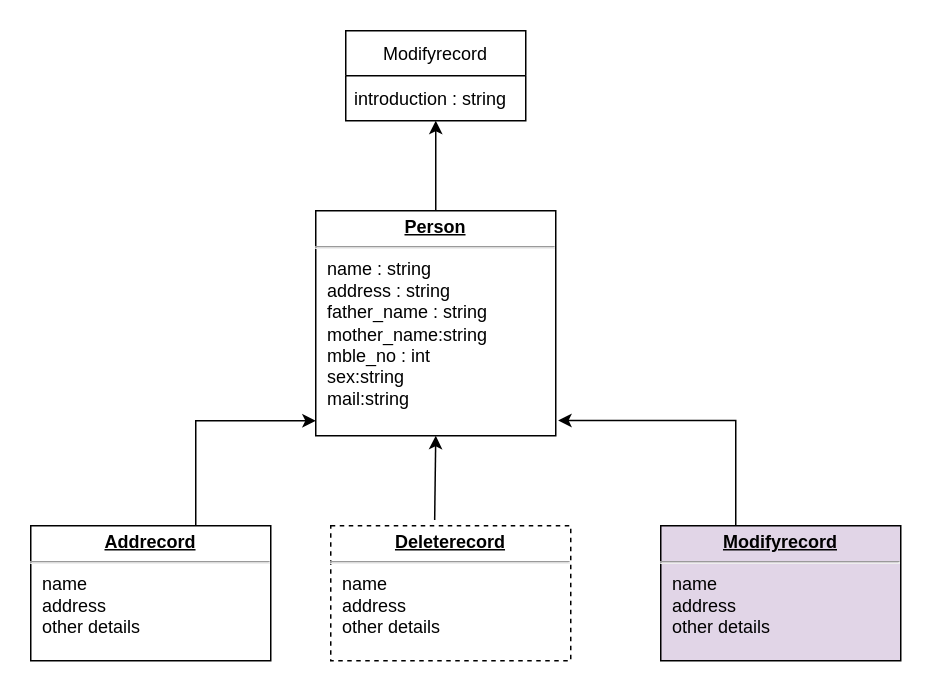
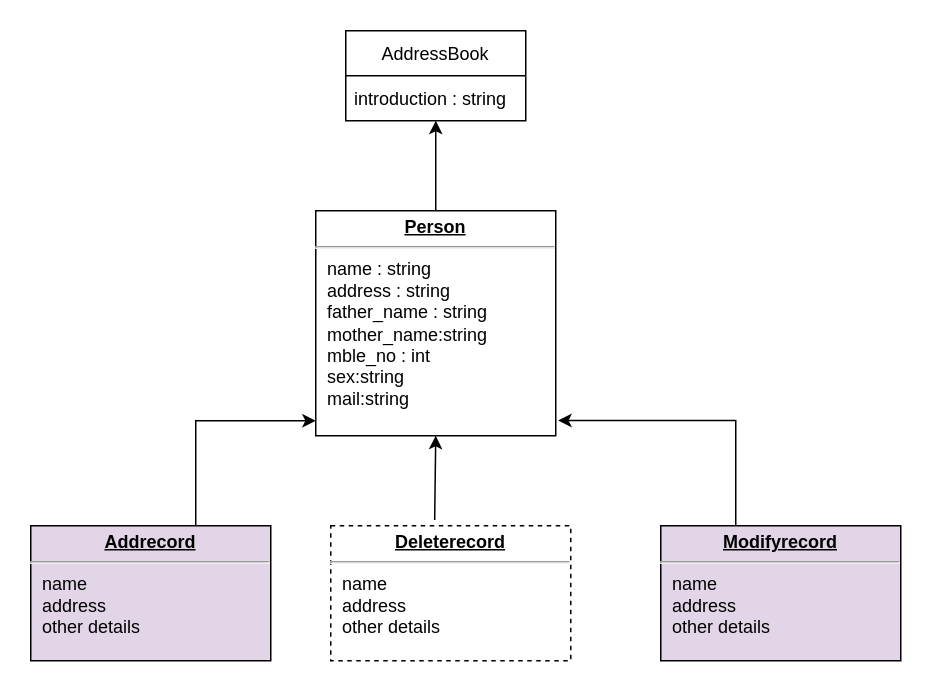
node "Modifyrecord": label "Modifyrecord" -> "AddressBook"
node "Addrecord name address other details": fillcolor #ffffff -> #e1d5e7
